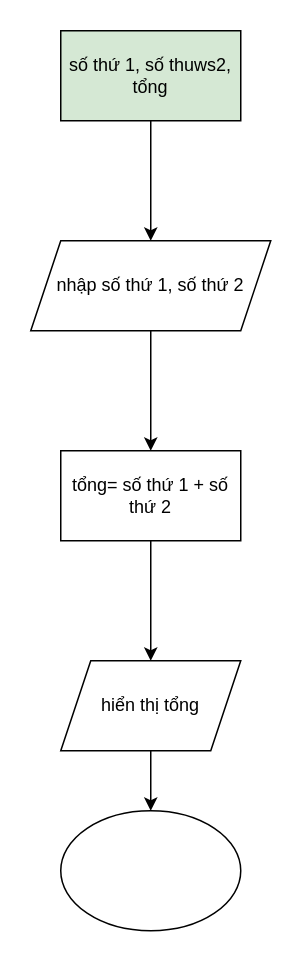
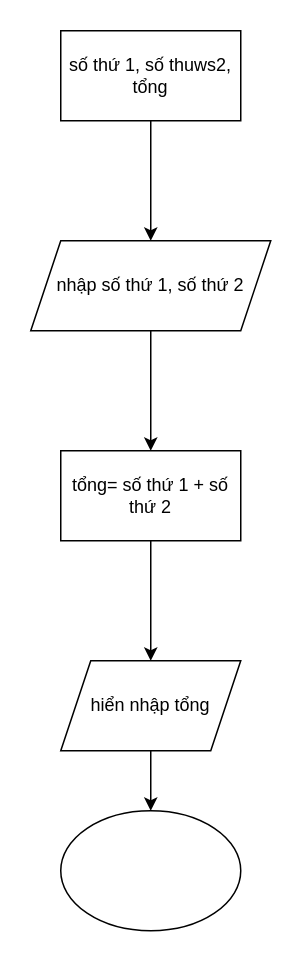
node "số thứ 1, số thuws2, tổng": fillcolor #d5e8d4 -> #ffffff
node "hiển thị tổng": label "hiển thị tổng" -> "hiển nhập tổng"
